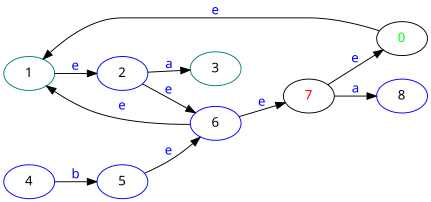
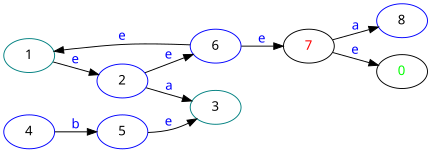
edge "0" -> "1": removed, label "e"
edge "5" -> "6": now "5" -> "3"
